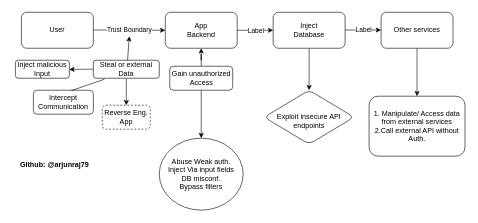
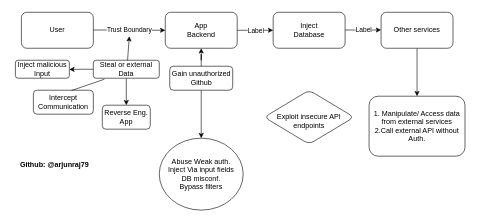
node "Gain unauthorized Access": label "Gain unauthorized Access" -> "Gain unauthorized Github"
edge "Inject Database" -> "Exploit insecure API endpoints": removed
node "Reverse Eng. App": style dashed -> solid
